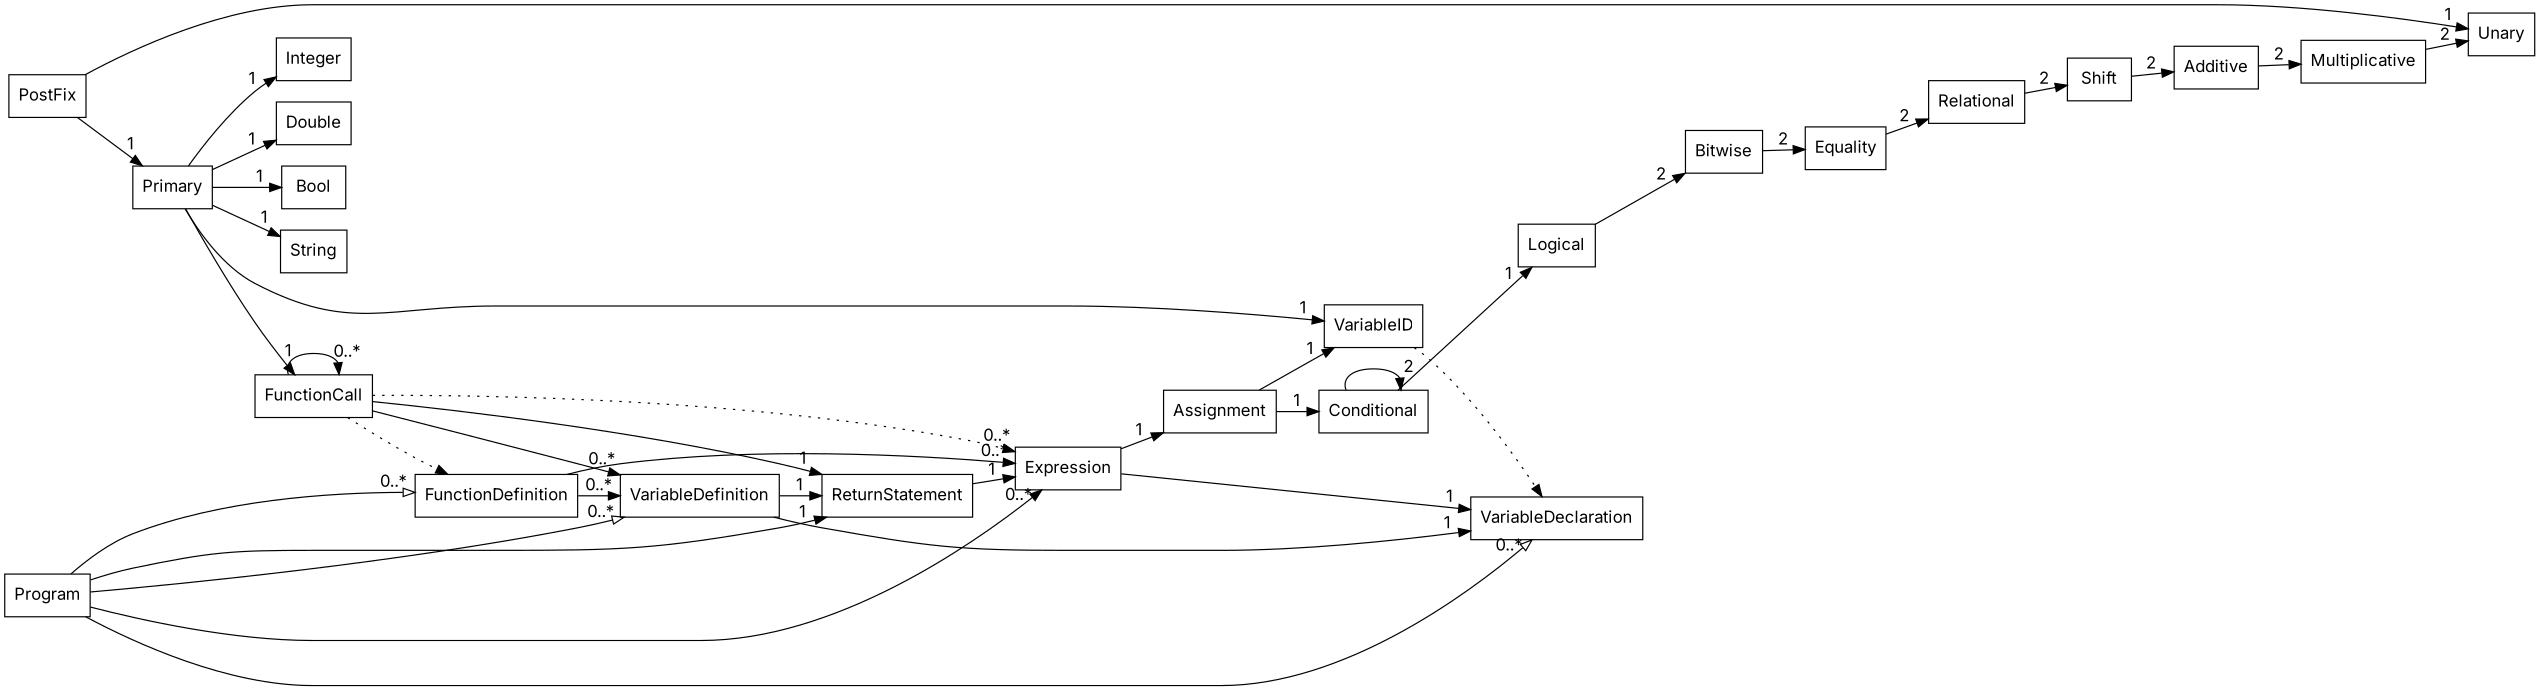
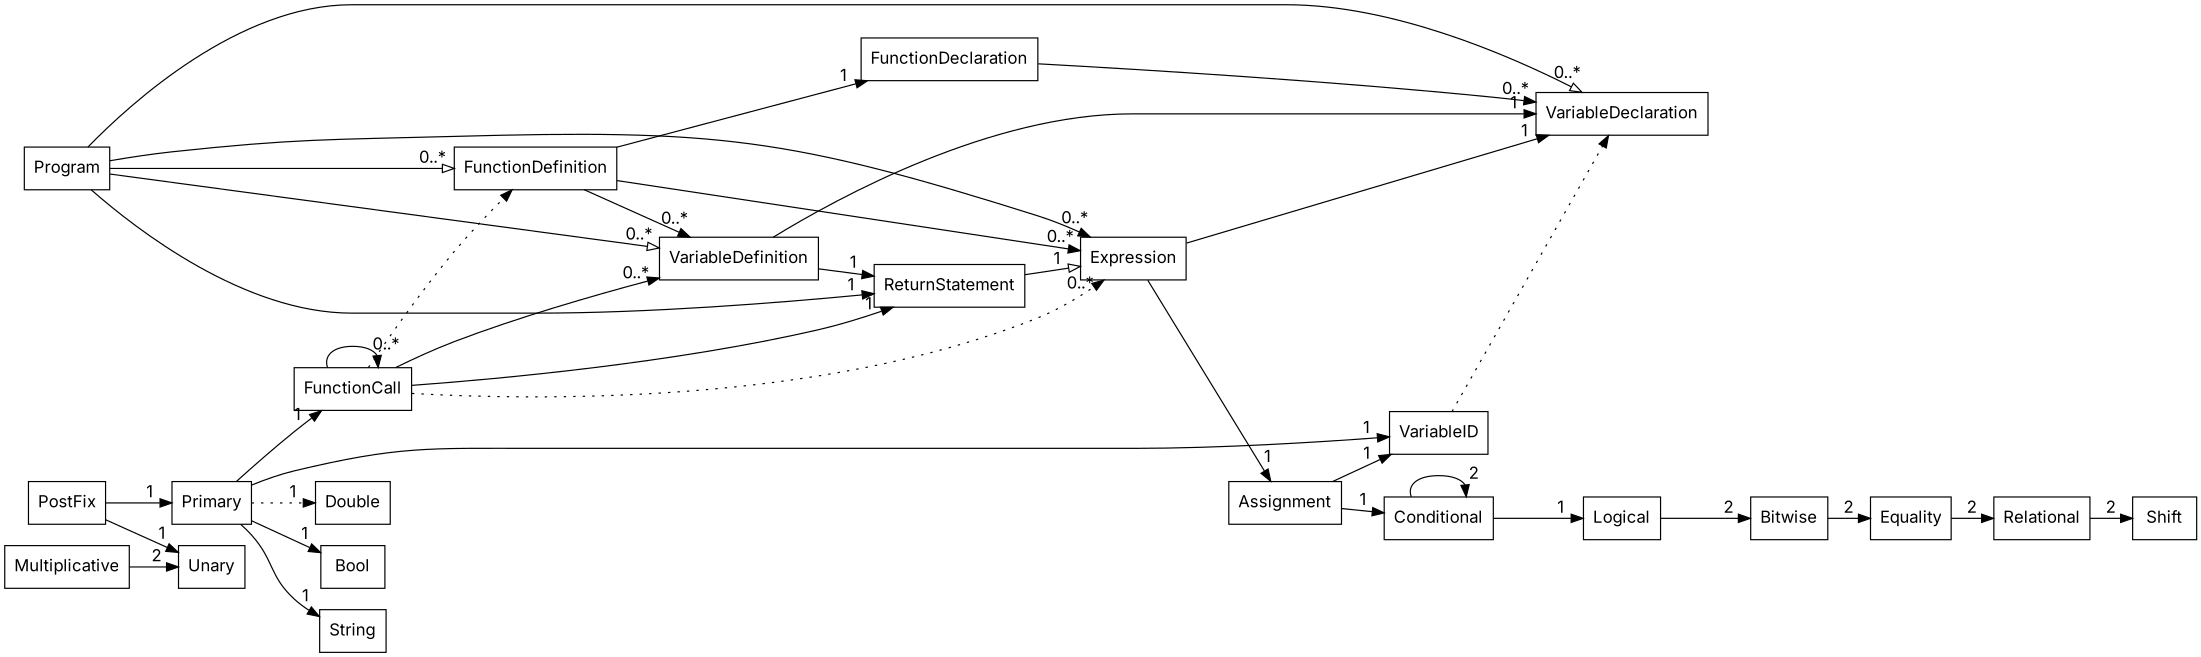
node "Integer": removed
node "FunctionDeclaration": added
node "Additive": removed
edge "Primary" -> "Double": style solid -> dotted
edge "ReturnStatement" -> "Expression": arrowhead normal -> empty
